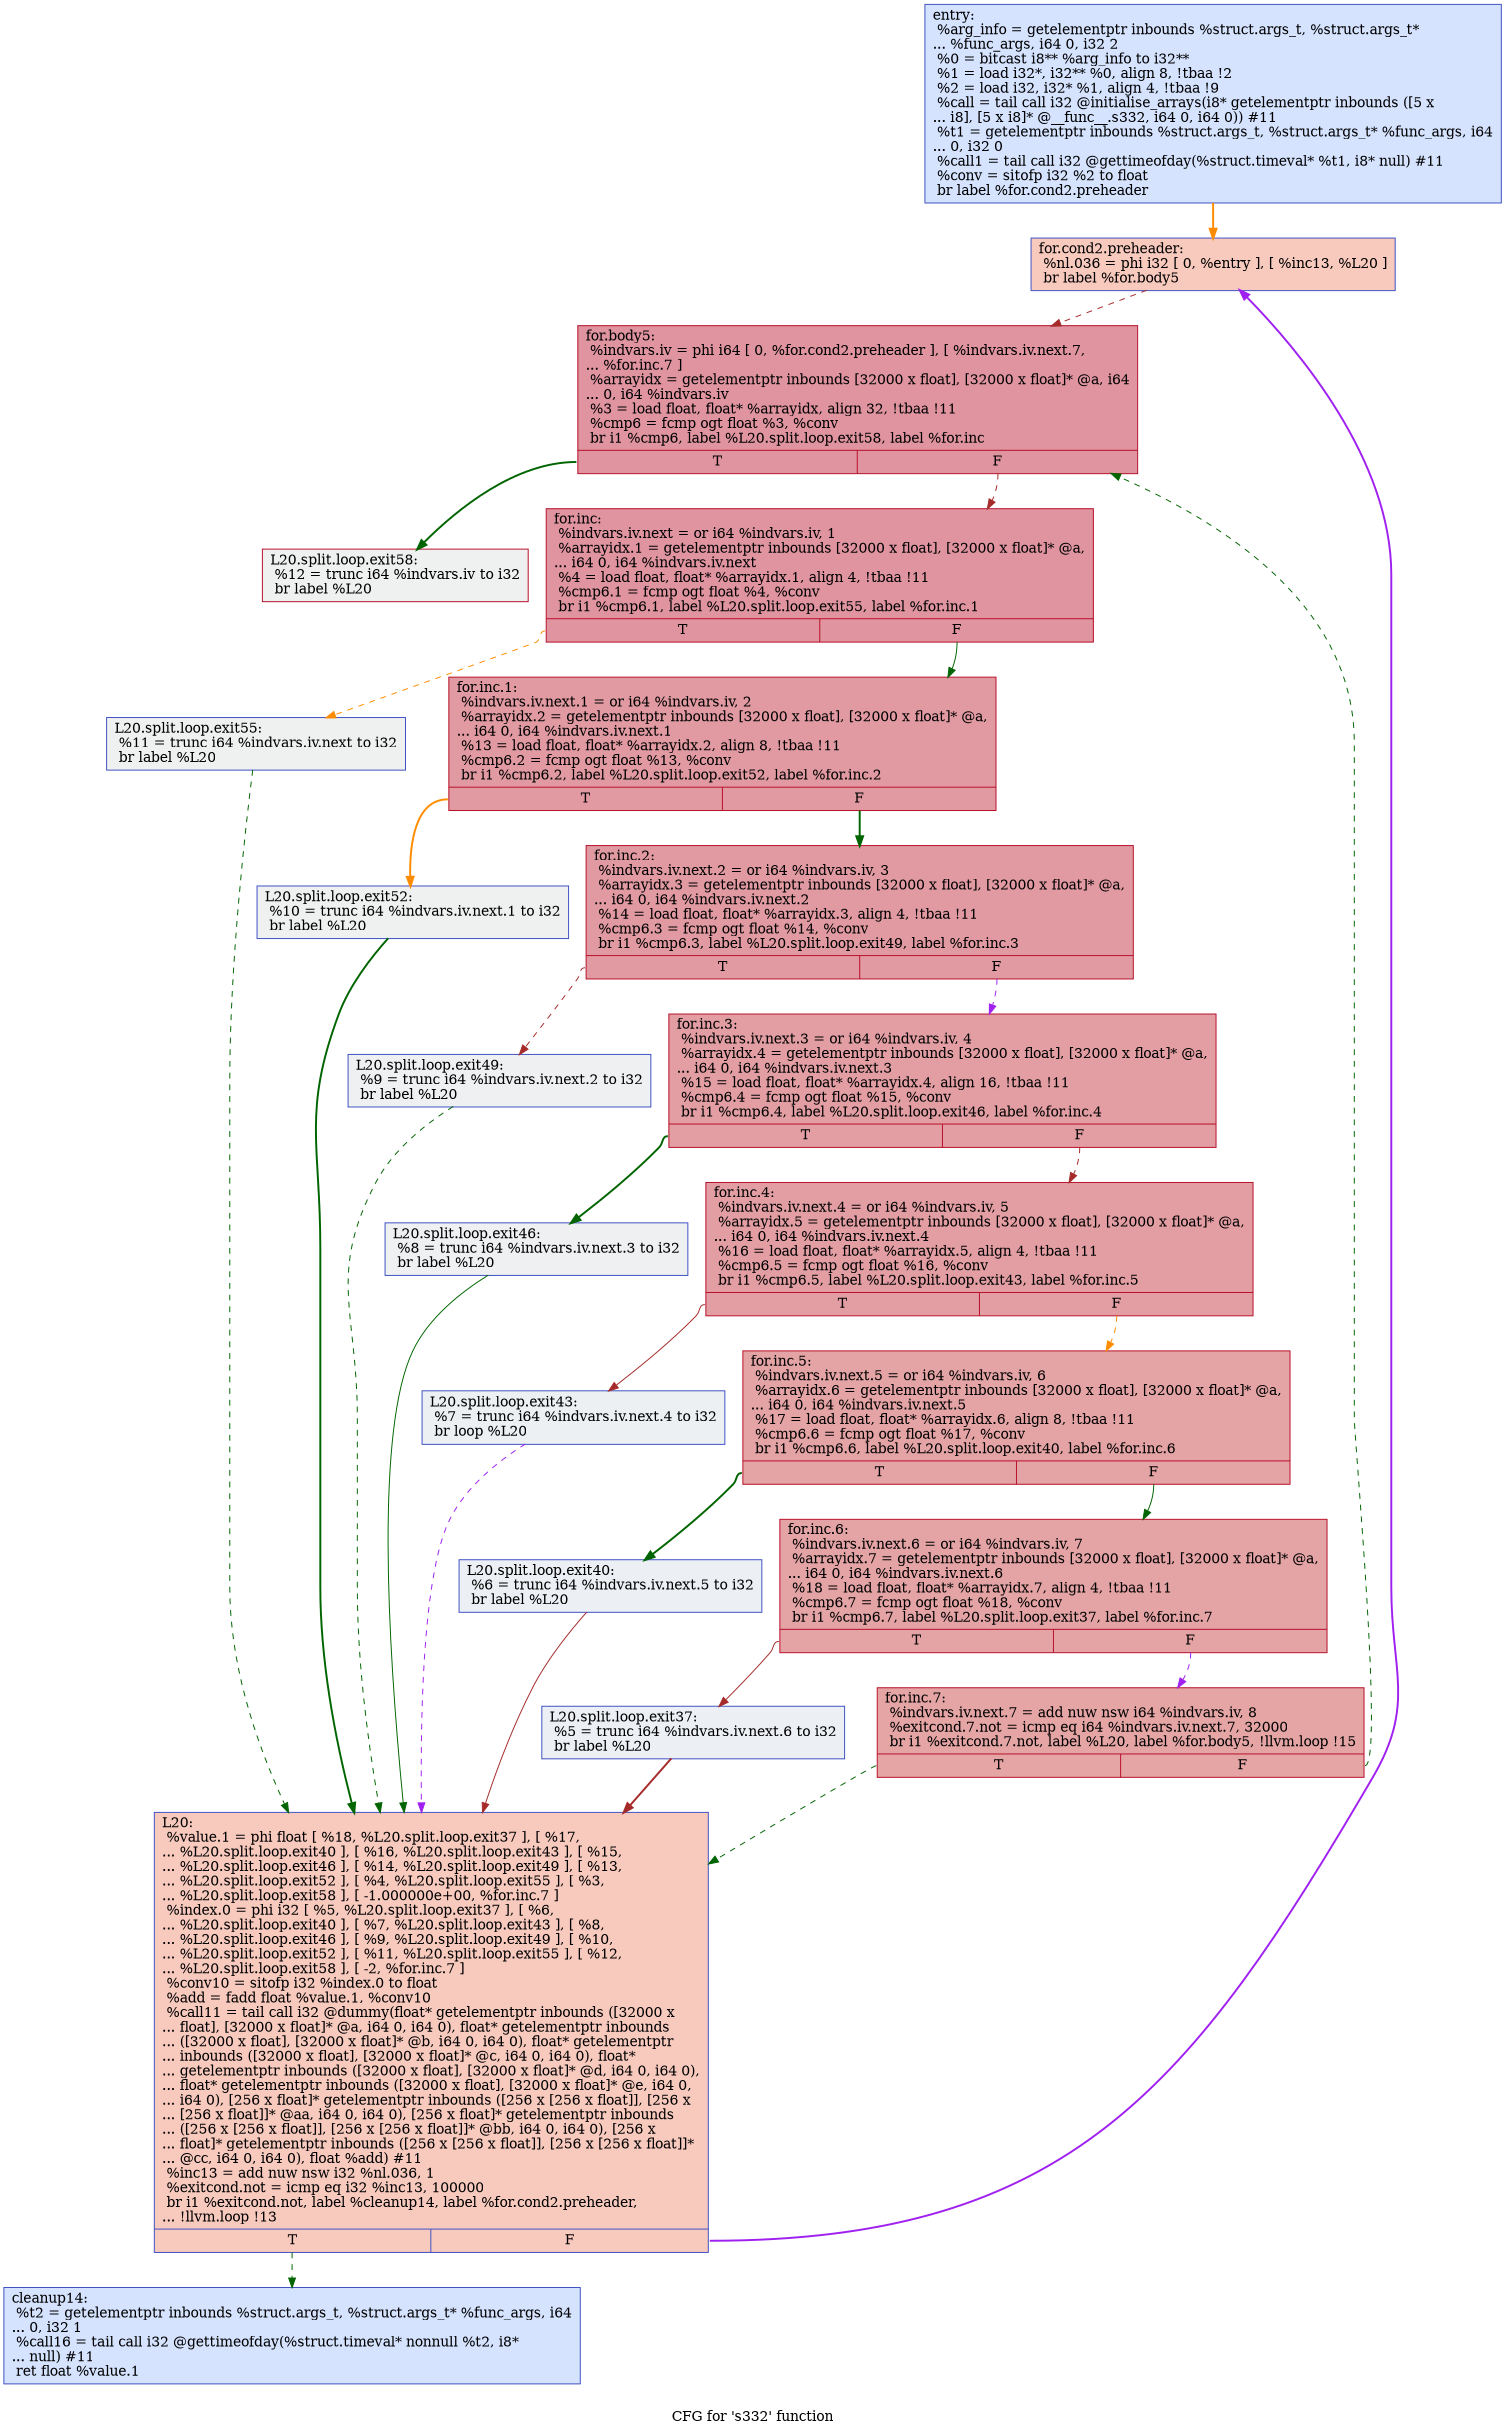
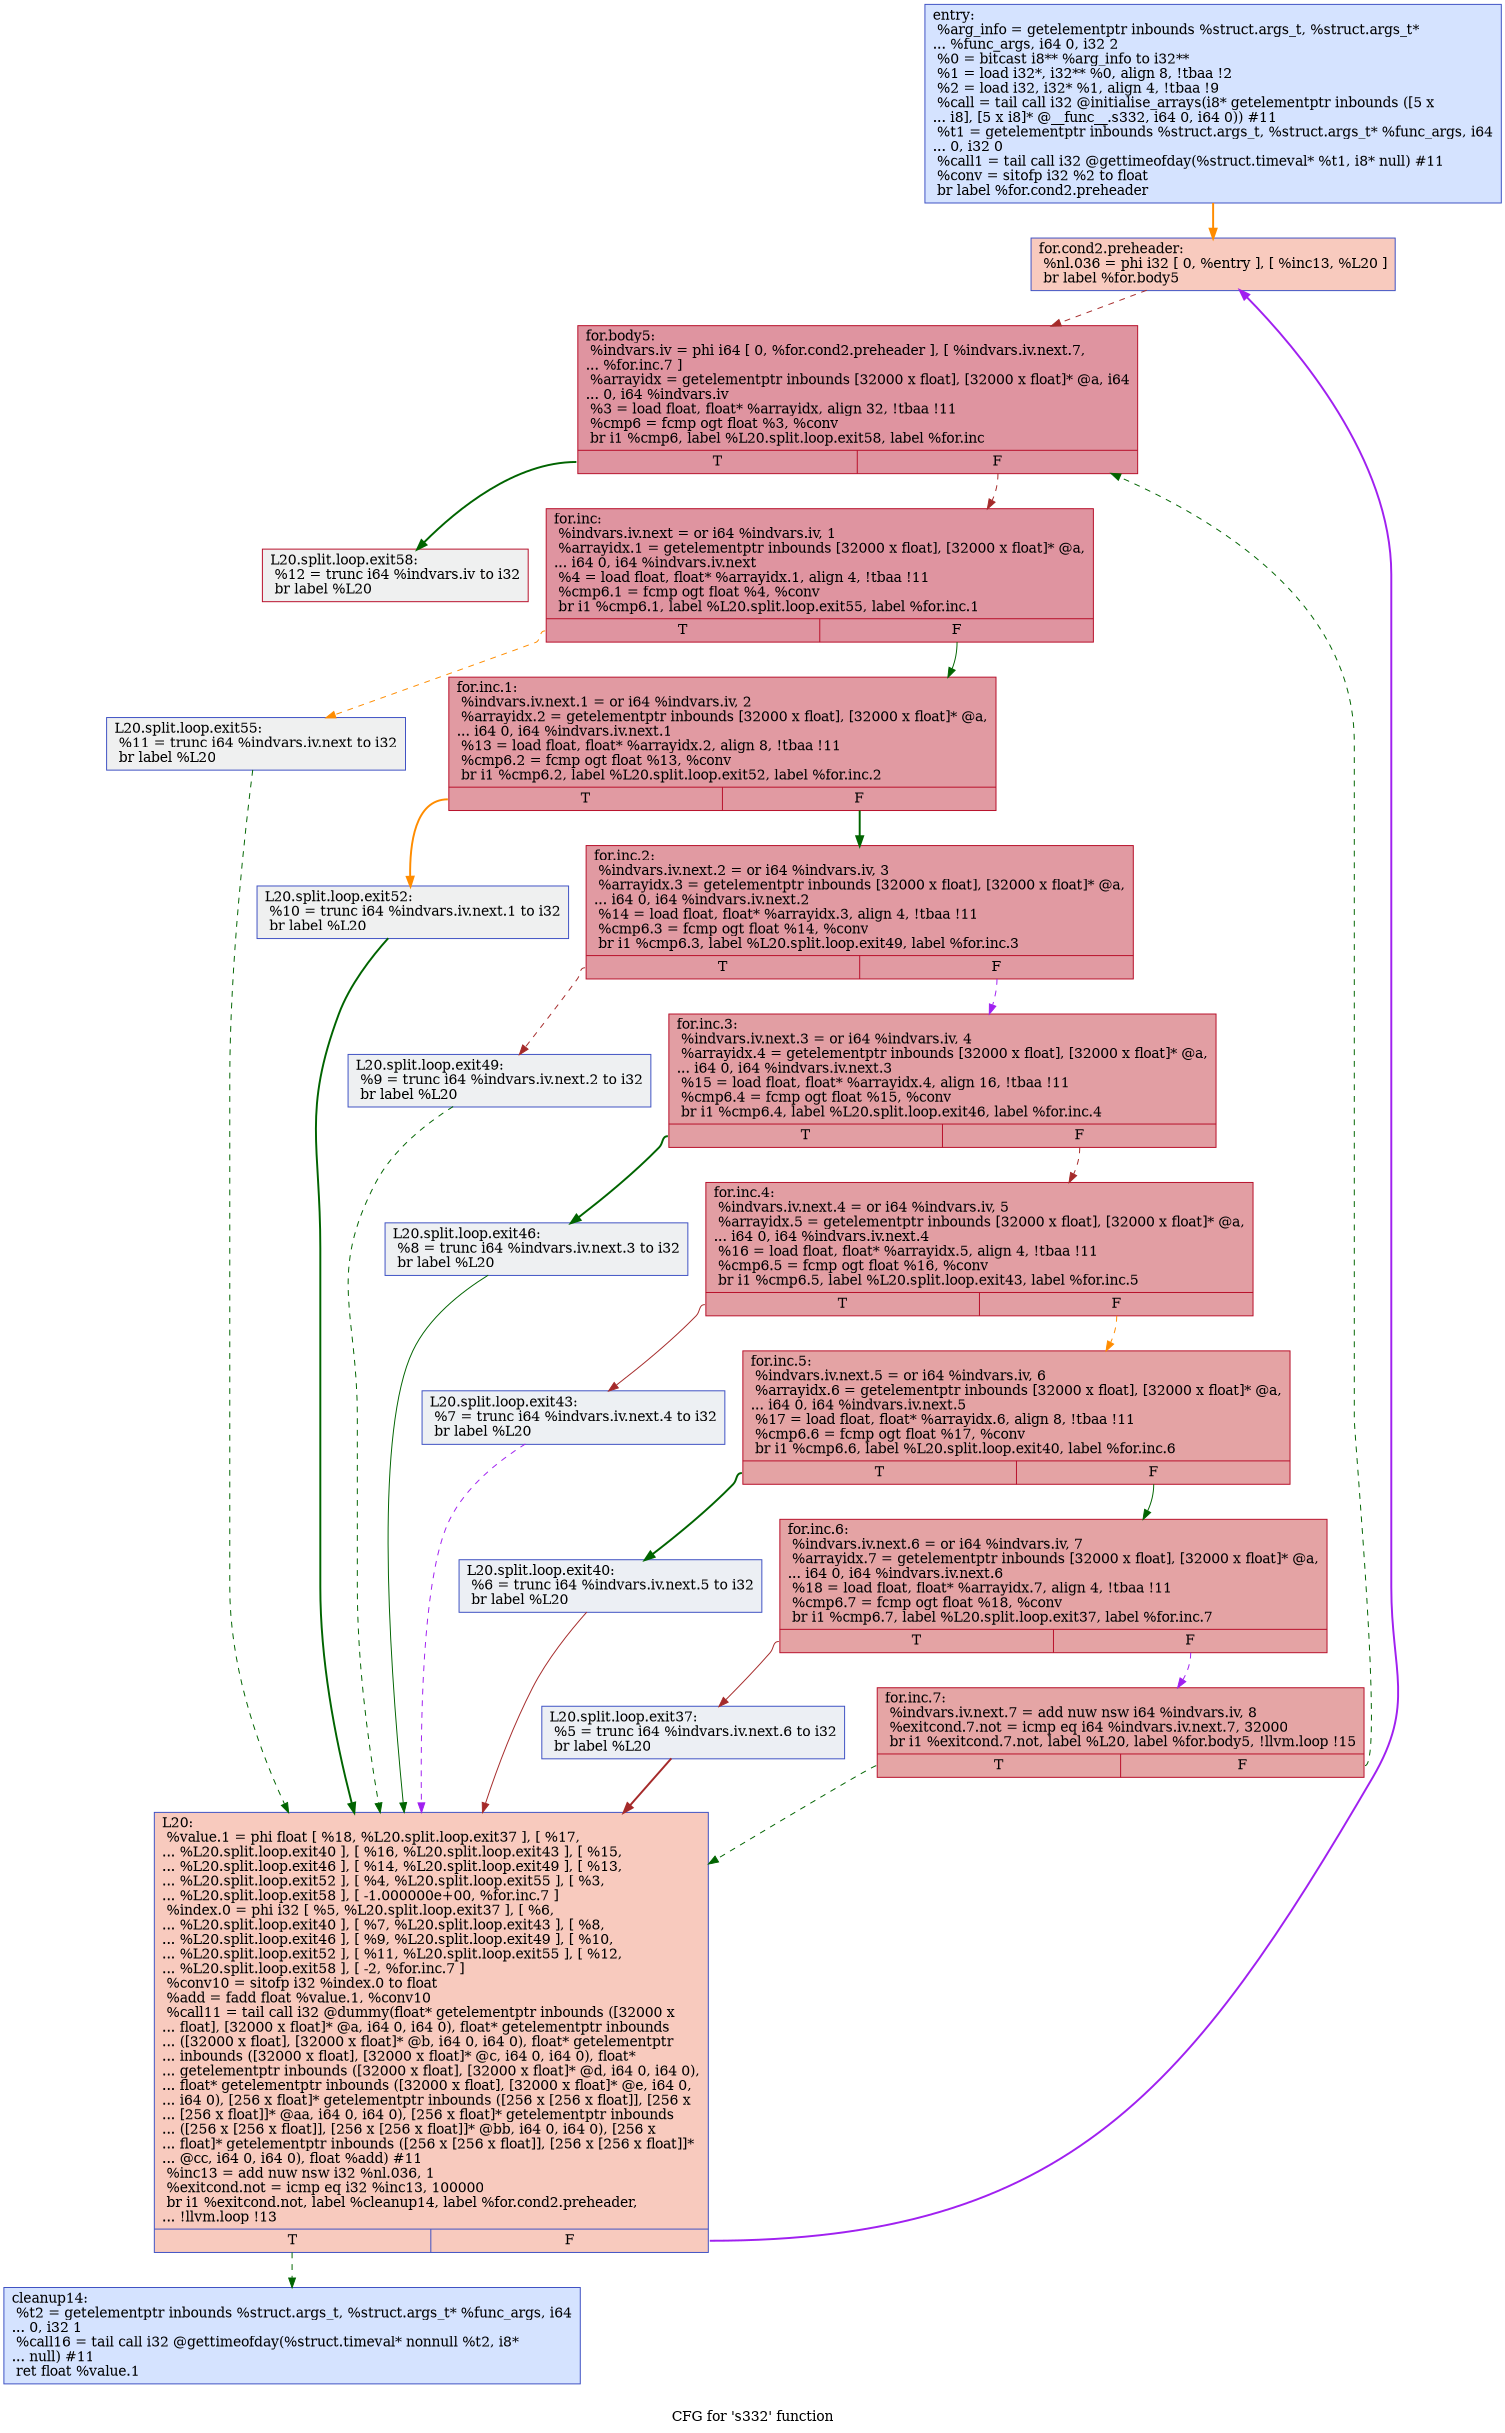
node "L20.split.loop.exit43:": text "br loop %L20" -> "br label %L20"
